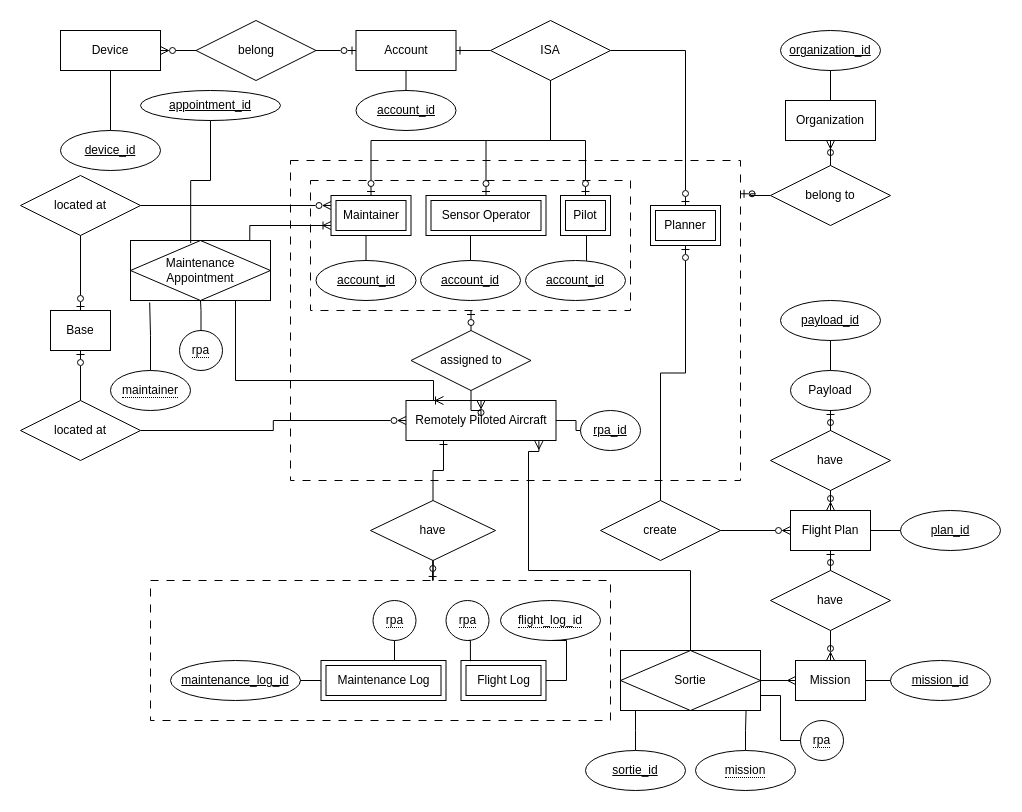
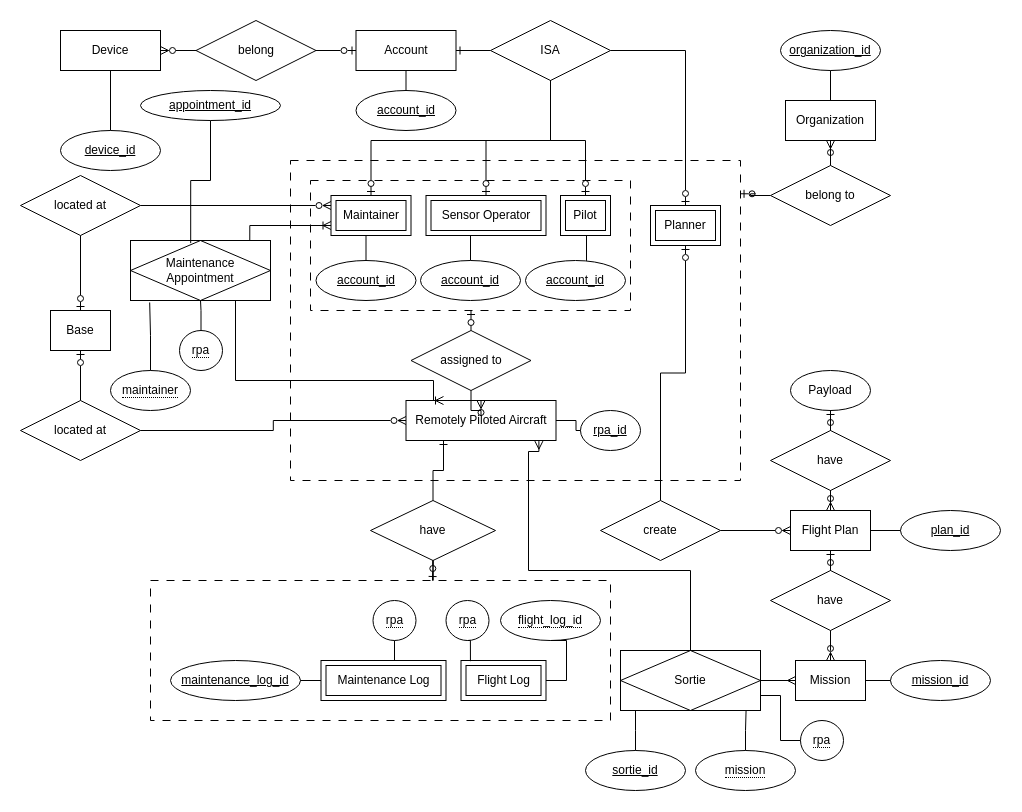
node "payload_id": removed
edge "payload_id" -- "Payload": removed
